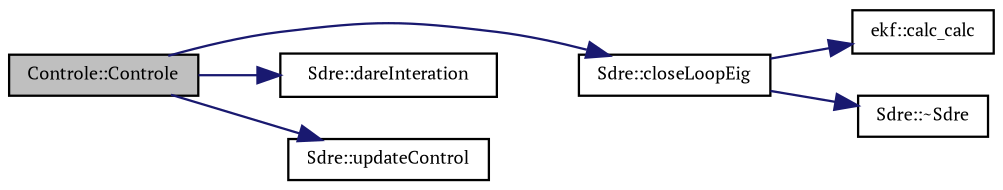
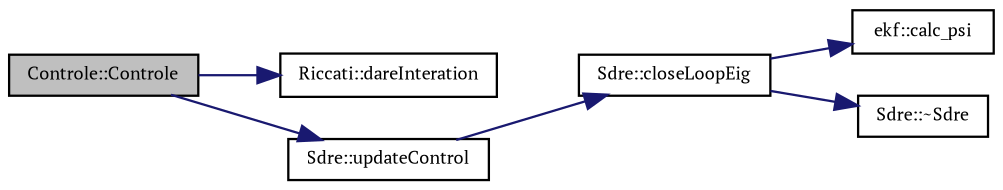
edge "Controle::Controle" -> "Sdre::closeLoopEig": now "Sdre::updateControl" -> "Sdre::closeLoopEig"
node "ekf::calc_calc": label "ekf::calc_calc" -> "ekf::calc_psi"
node "Sdre::dareInteration": label "Sdre::dareInteration" -> "Riccati::dareInteration"
